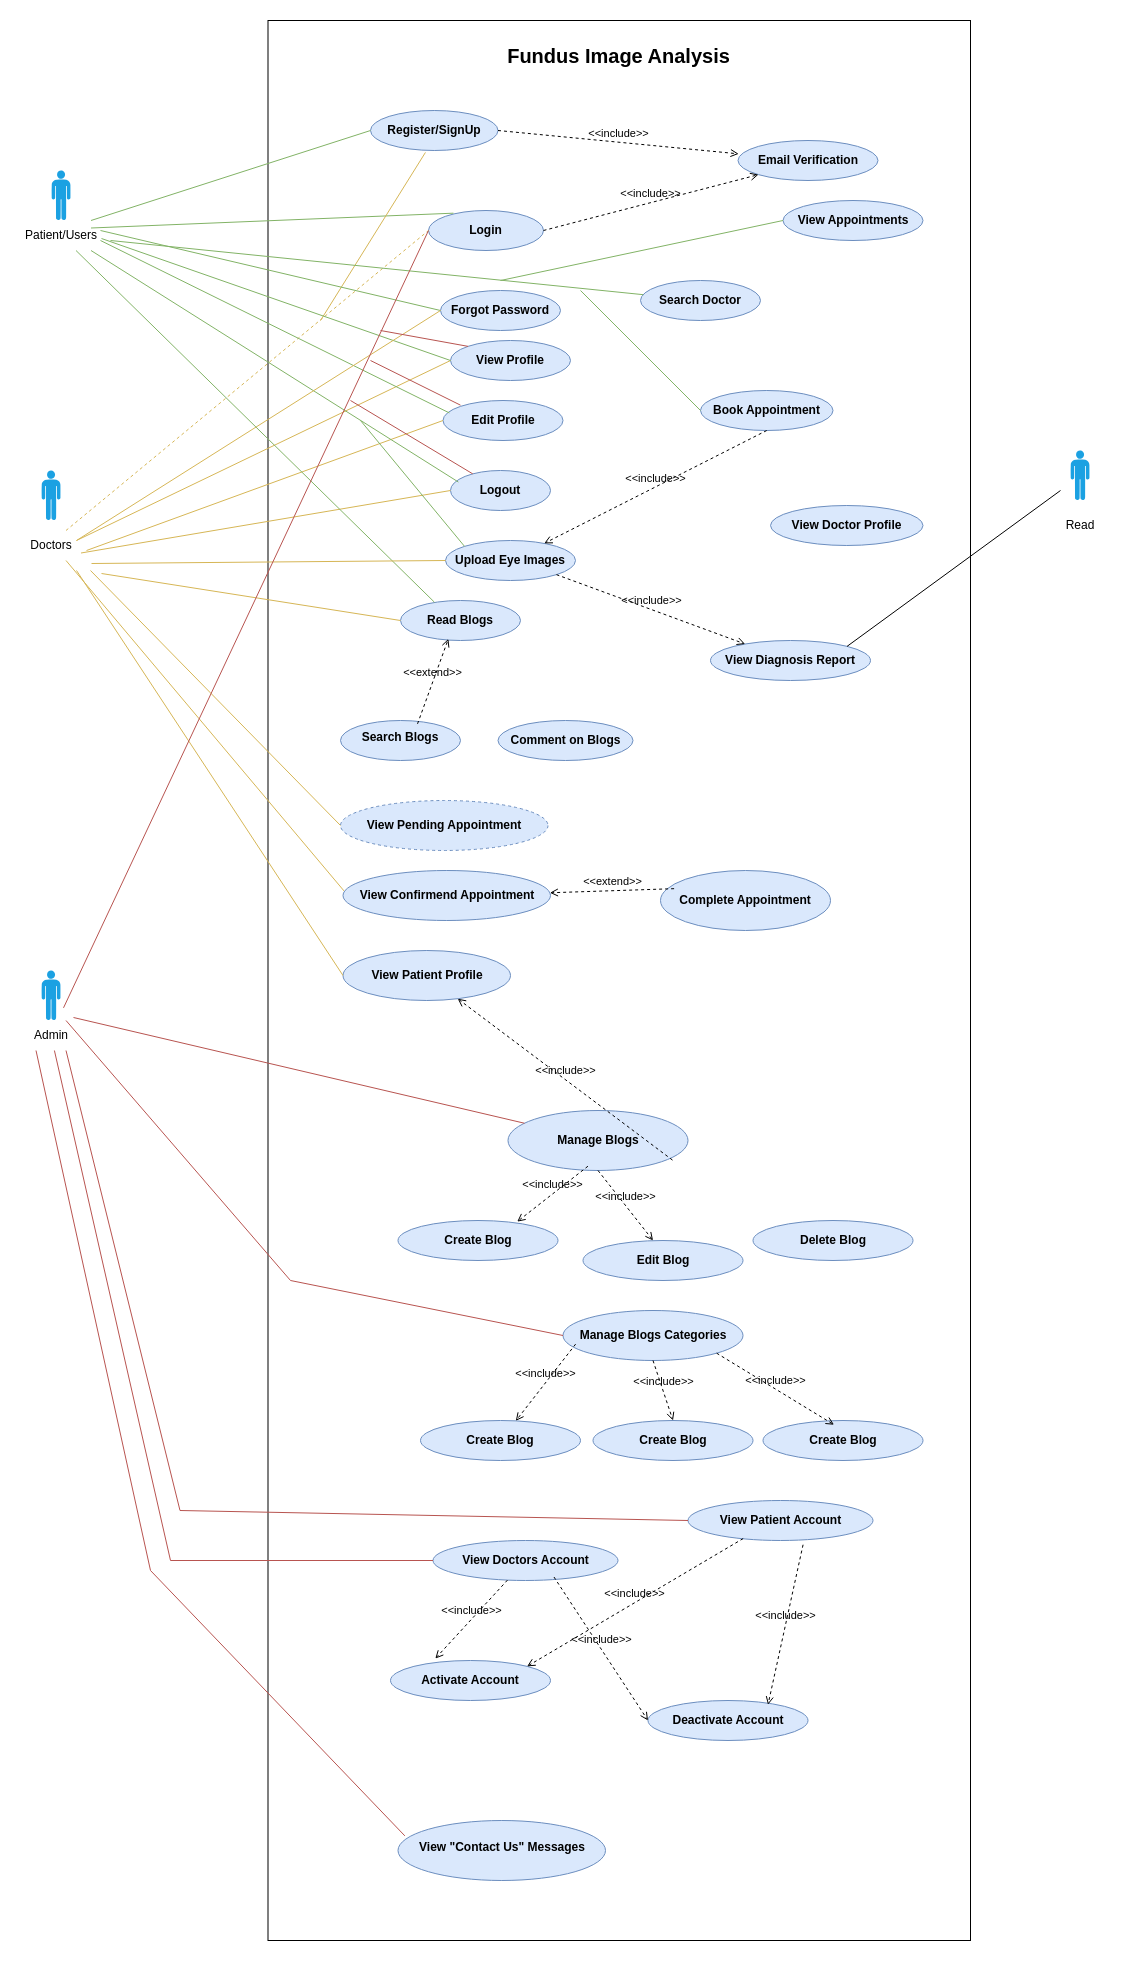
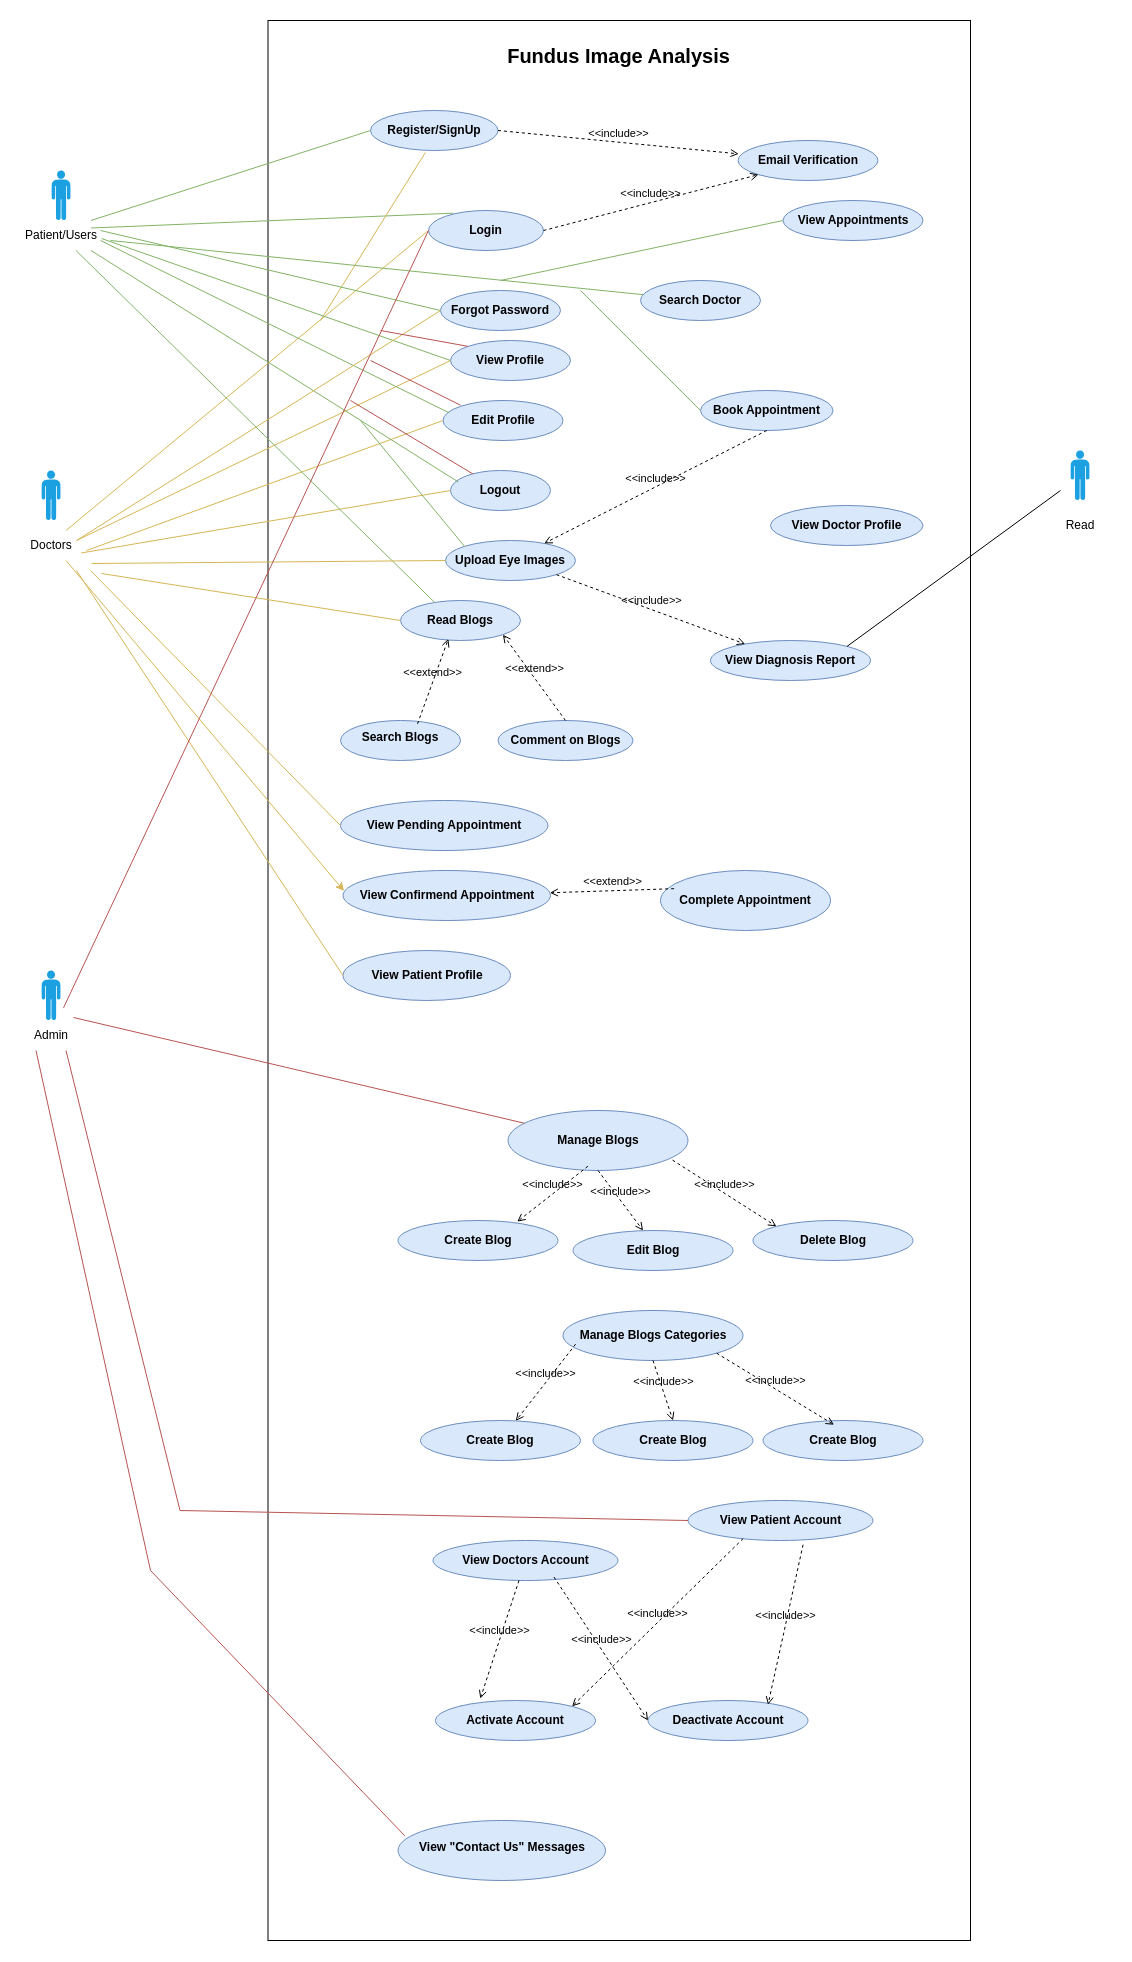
edge "Login" -- "Doctors": style dashed -> solid
edge "Comment on Blogs" -> "Read Blogs": added, label "<<extend>>"
node "View Pending Appointment": style dashed -> solid
edge "Doctors" -- "View Confirmend Appointment": arrowhead none -> classic
edge "Manage Blogs" -> "View Patient Profile": now "Manage Blogs" -> "Delete Blog"
edge "Admin" -- "Manage Blogs Categories": removed
node "Edit Blog": moved (663, 1261) -> (653, 1251)
edge "Admin" -- "View Doctors Account": removed
node "Activate Account": moved (471, 1681) -> (516, 1721)
